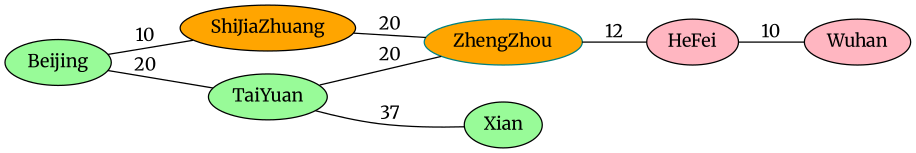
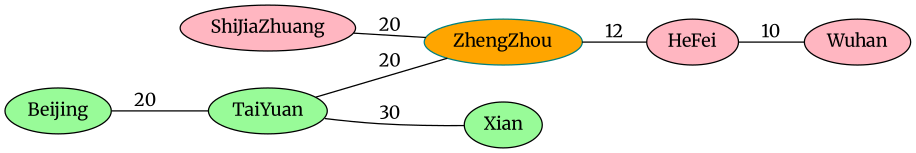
node "ShiJiaZhuang": fillcolor orange -> lightpink
edge "ShiJiaZhuang" -- "Beijing": removed, label "10"
edge "TaiYuan" -- "Xian": label "37" -> "30"
